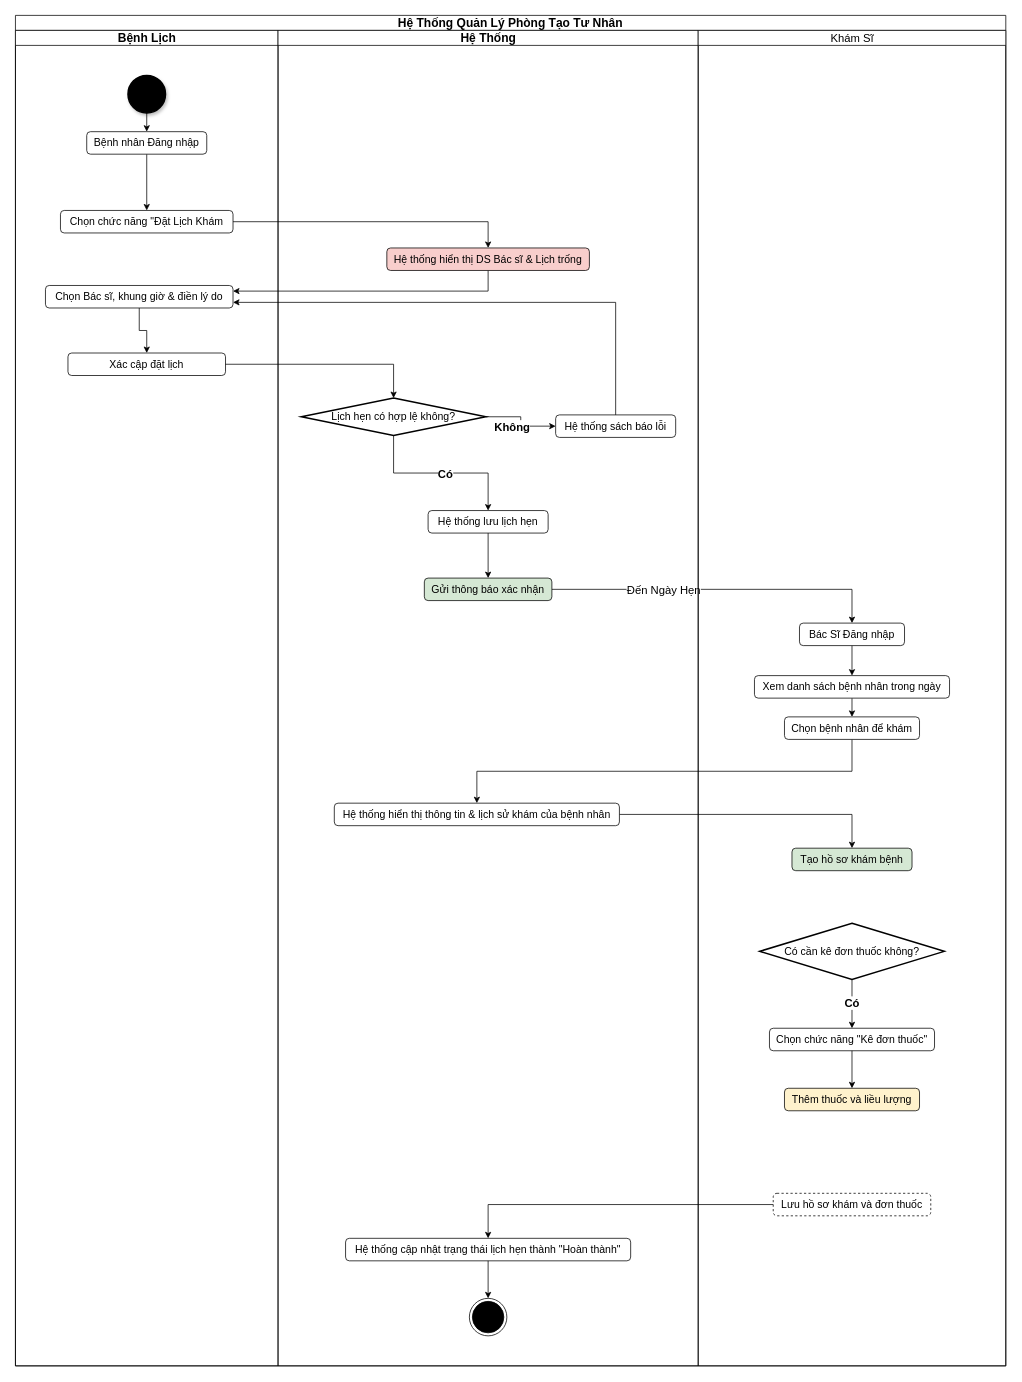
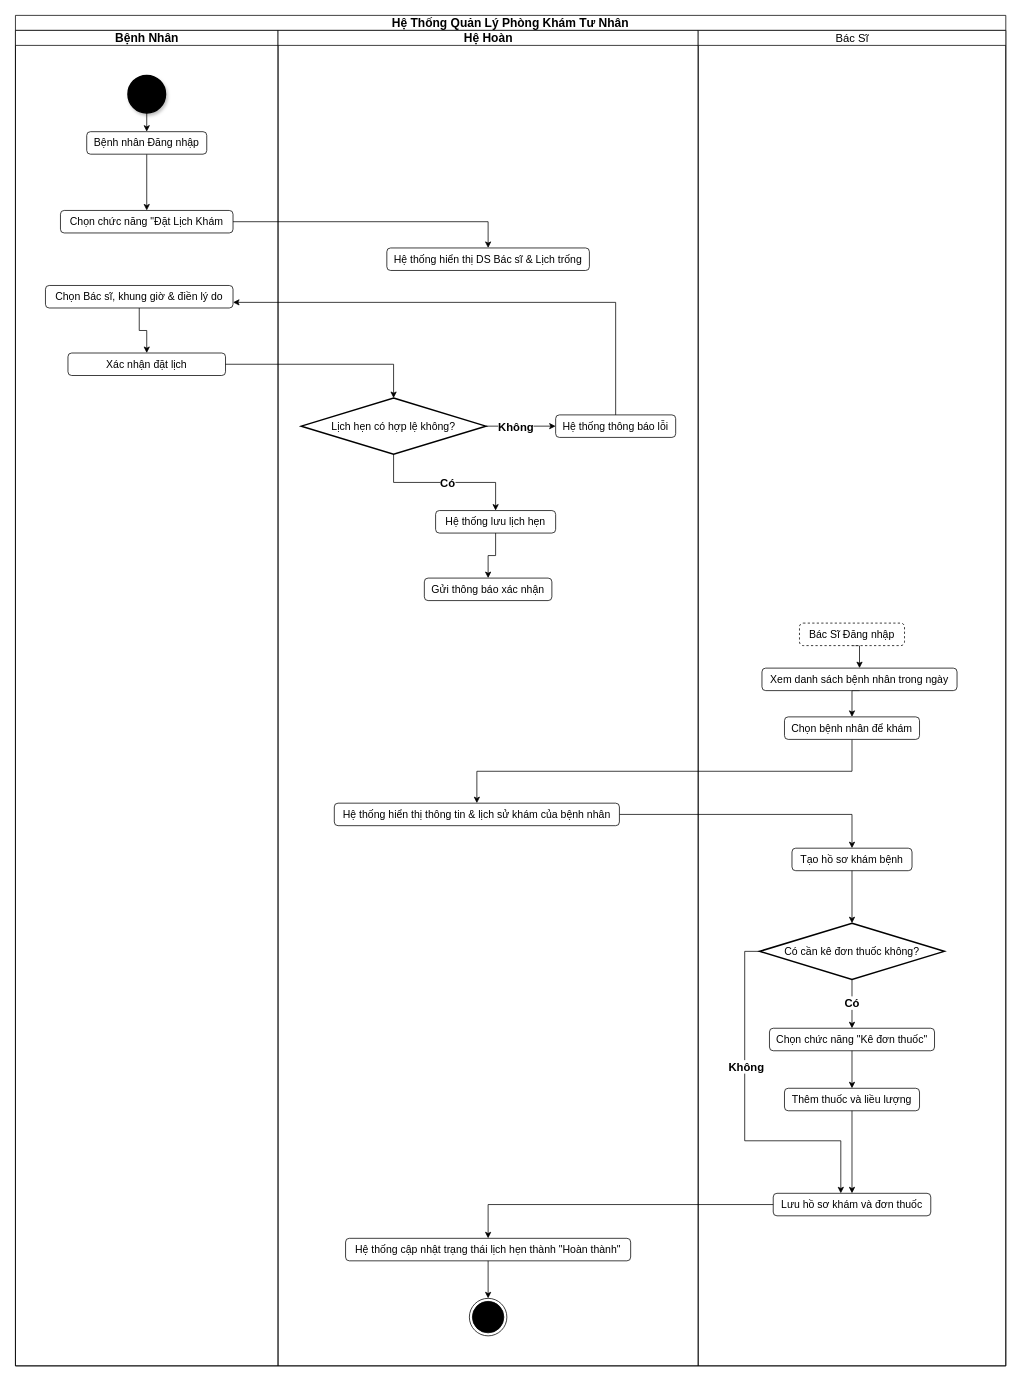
node "Hệ Thống Quản Lý Phòng Tạo Tư Nhân": label "Hệ Thống Quản Lý Phòng Tạo Tư Nhân" -> "Hệ Thống Quản Lý Phòng Khám Tư Nhân"
node "Bệnh Lịch": label "Bệnh Lịch" -> "Bệnh Nhân"
node "Hệ Thống": label "Hệ Thống" -> "Hệ Hoàn"
node "Khám Sĩ": label "Khám Sĩ" -> "Bác Sĩ"
node "Hệ thống hiển thị DS Bác sĩ & Lịch trống": fillcolor #f8cecc -> #ffffff
edge "Hệ thống hiển thị DS Bác sĩ & Lịch trống" -> "Chọn Bác sĩ, khung giờ & điền lý do": removed
node "Xác cập đặt lịch": label "Xác cập đặt lịch" -> "Xác nhận đặt lịch"
node "Lịch hẹn có hợp lệ không?": size 185x38 -> 185x56
node "Hệ thống sách báo lỗi": label "Hệ thống sách báo lỗi" -> "Hệ thống thông báo lỗi"
node "Hệ thống lưu lịch hẹn": moved (488, 522) -> (495, 522)
node "Gửi thông báo xác nhận": fillcolor #d5e8d4 -> #ffffff
edge "Gửi thông báo xác nhận" -> "Bác Sĩ Đăng nhập": removed, label "Đến Ngày Hẹn"
node "Bác Sĩ Đăng nhập": style solid -> dashed
node "Xem danh sách bệnh nhân trong ngày": moved (852, 687) -> (859, 679)
node "Tạo hồ sơ khám bệnh": fillcolor #d5e8d4 -> #ffffff
edge "Tạo hồ sơ khám bệnh" -> "Có cần kê đơn thuốc không?": added
node "Thêm thuốc và liều lượng": fillcolor #fff2cc -> #ffffff
edge "Có cần kê đơn thuốc không?" -> "Lưu hồ sơ khám và đơn thuốc": added, label "Không"
edge "Thêm thuốc và liều lượng" -> "Lưu hồ sơ khám và đơn thuốc": added
node "Lưu hồ sơ khám và đơn thuốc": style dashed -> solid
